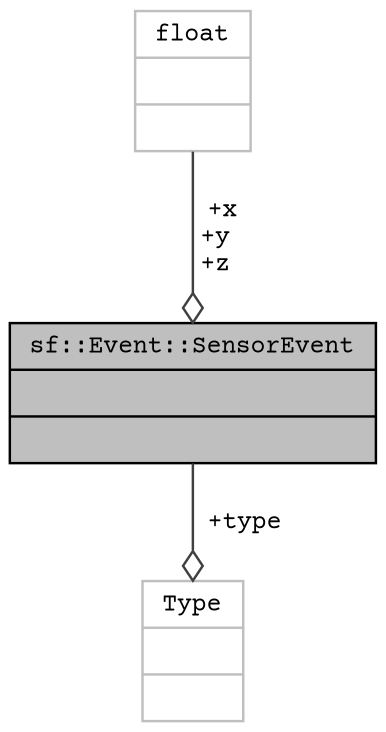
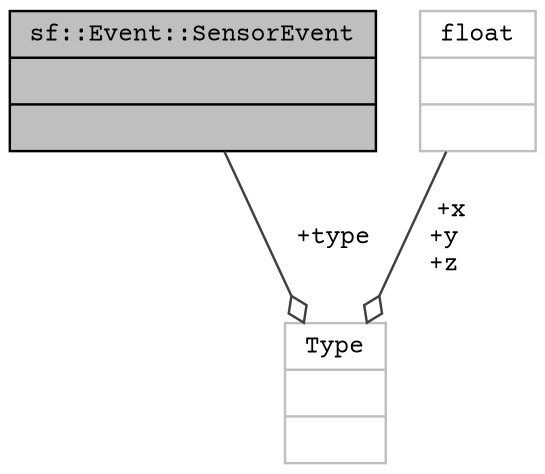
edge "float" -> "sf::Event::SensorEvent": now "float" -> "Type"
